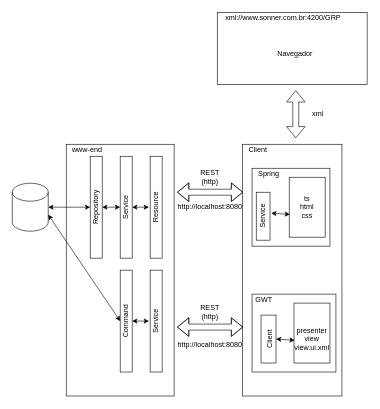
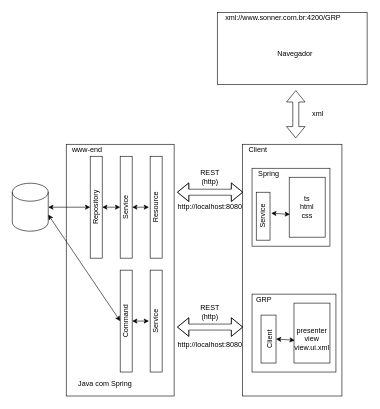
node "GWT": label "GWT" -> "GRP"
node "Java com Spring": added
